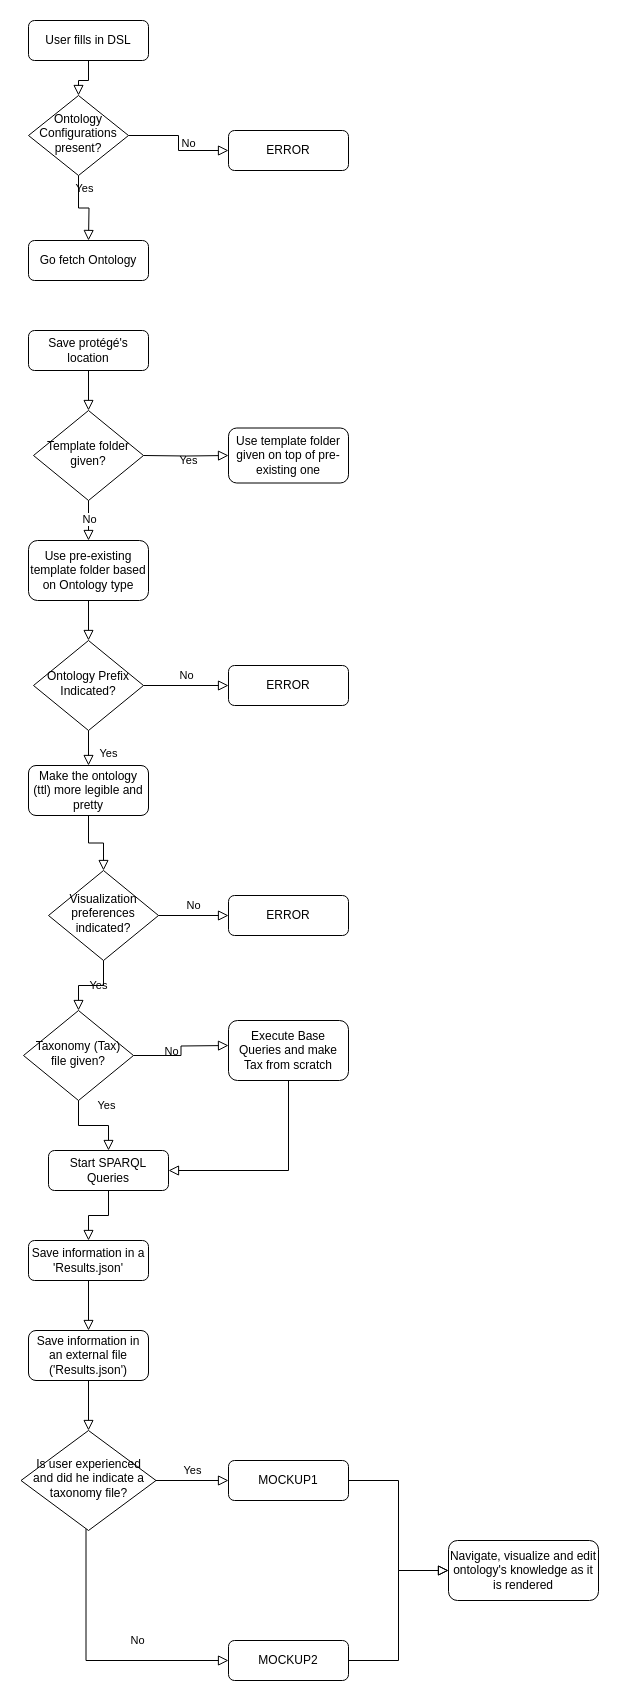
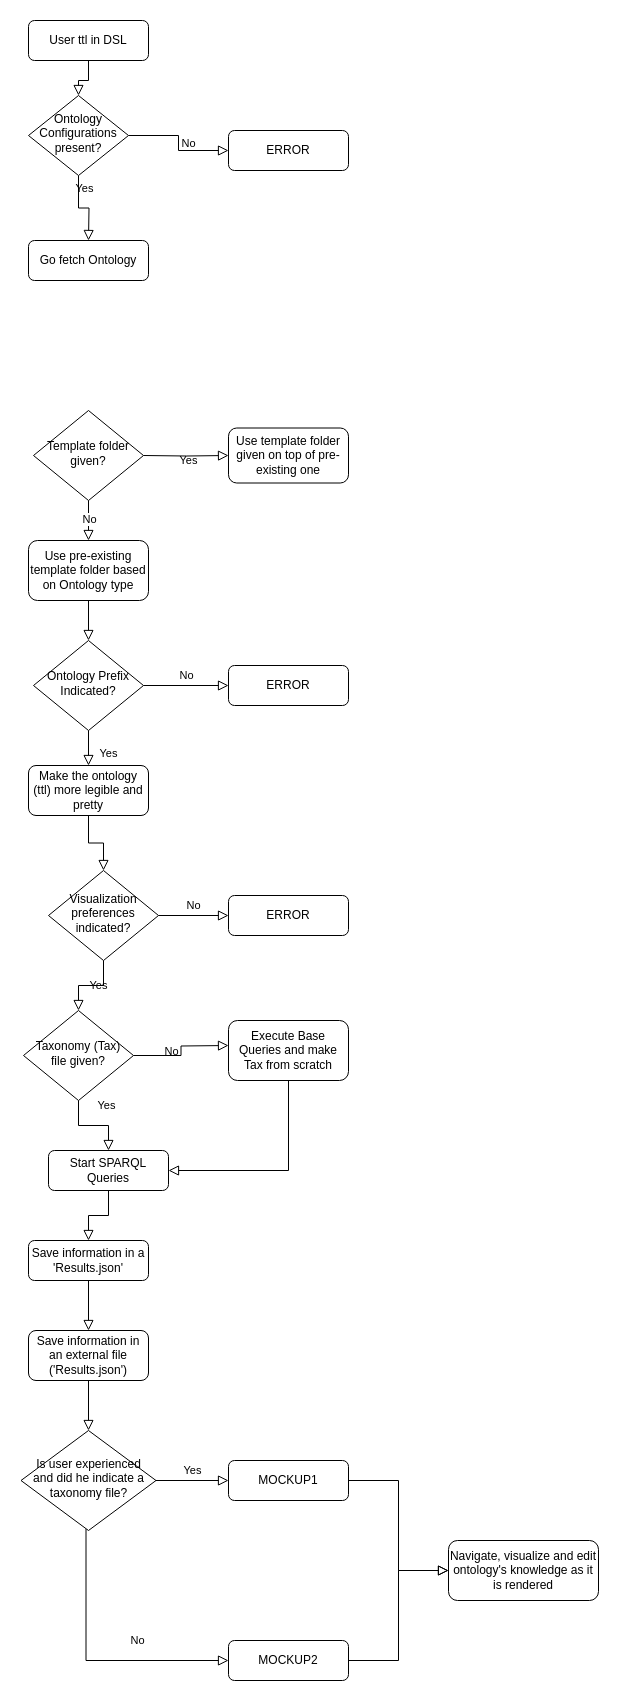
node "User fills in DSL": label "User fills in DSL" -> "User ttl in DSL"
node "Save protégé's location": removed
edge "Save protégé's location" -> "Template folder given?": removed
